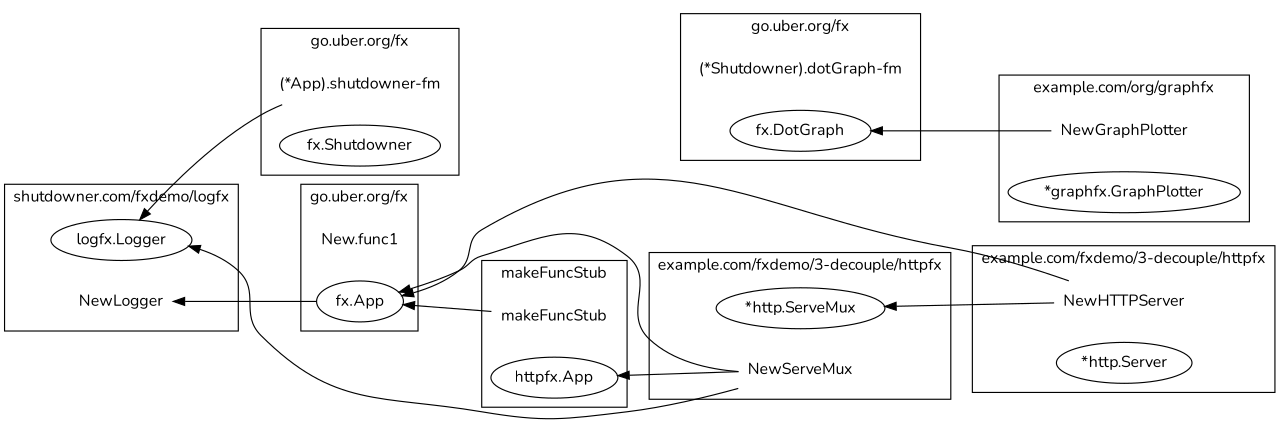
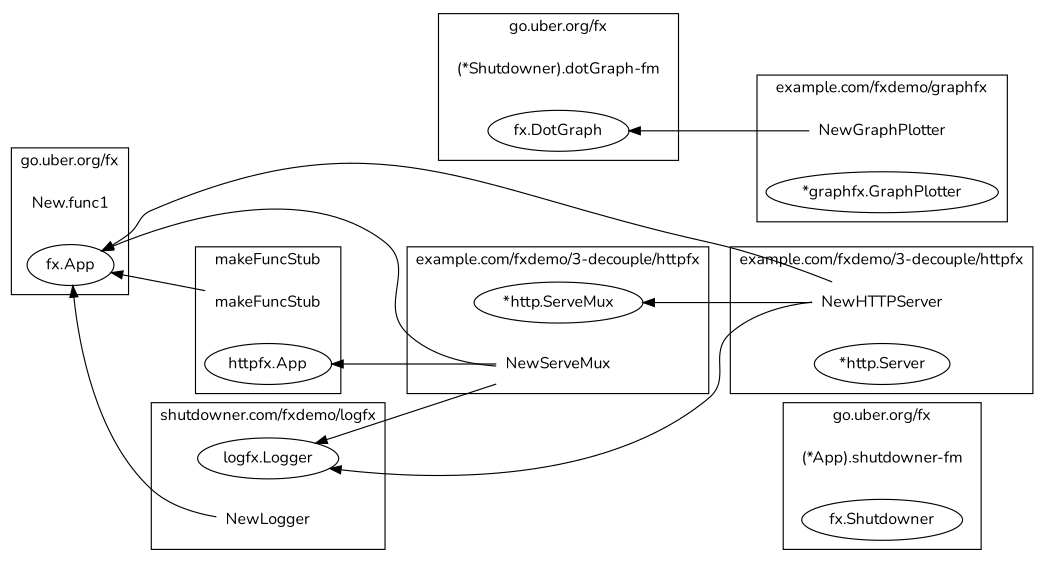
cluster "example.com/org/graphfx": label "example.com/org/graphfx" -> "example.com/fxdemo/graphfx"
edge "(*App).shutdowner-fm" -> "logfx.Logger": now "NewHTTPServer" -> "logfx.Logger"
edge "fx.App" -> "NewLogger": reversed
